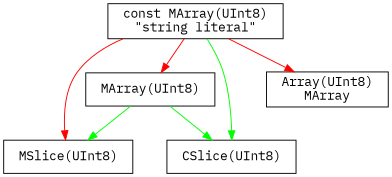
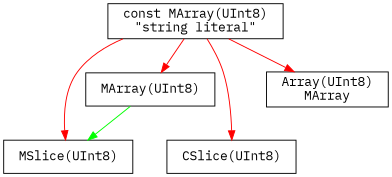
edge "const MArray(UInt8)" -> "CSlice(UInt8)": color green -> red
edge "MArray(UInt8)" -> "CSlice(UInt8)": removed
